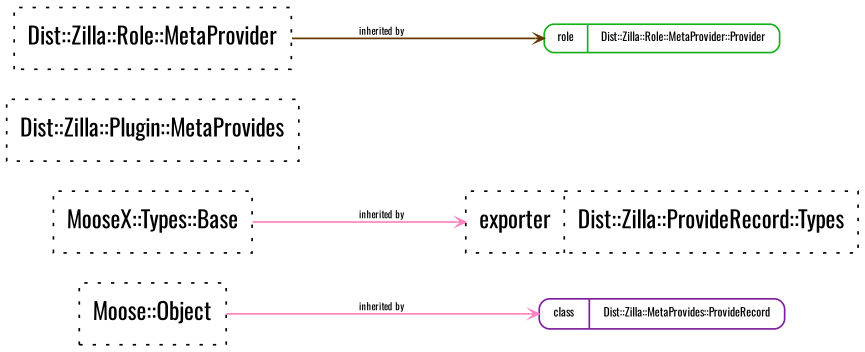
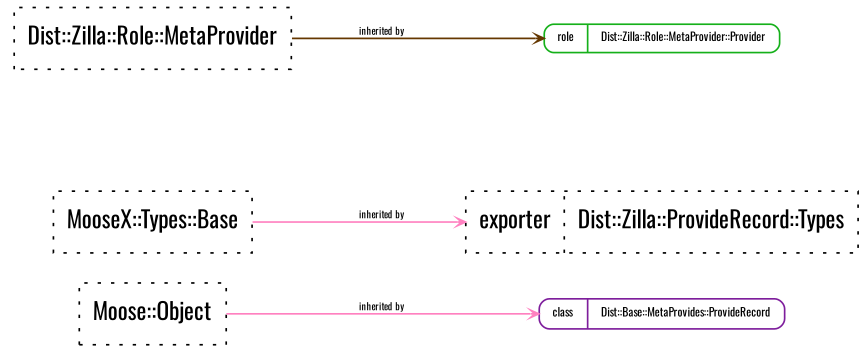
node "Dist::Zilla::Plugin::MetaProvides": removed
node "class": text "Dist::Zilla::MetaProvides::ProvideRecord" -> "Dist::Base::MetaProvides::ProvideRecord"
